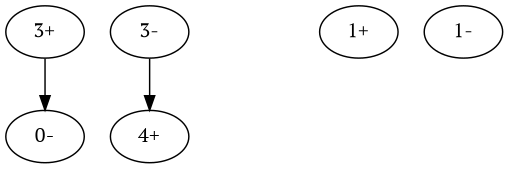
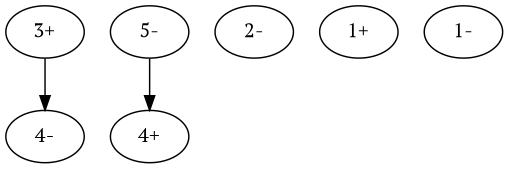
node "3-": label "3-" -> "5-"
node "2-": added
node "0-": label "0-" -> "4-"
